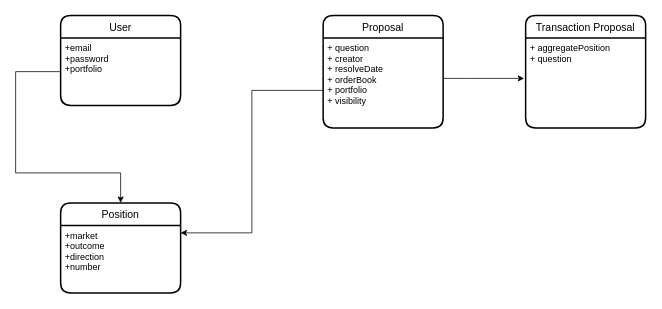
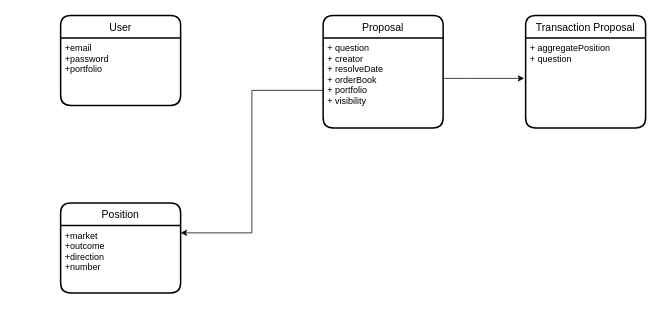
edge "+email +password +portfolio" -> "Position": removed
